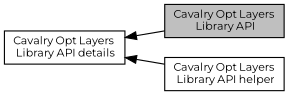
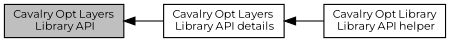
edge "Cavalry Opt Layers Library API" -> "Cavalry Opt Layers Library API details": reversed
node "Cavalry Opt Layers Library API helper": label "Cavalry Opt Layers Library API helper" -> "Cavalry Opt Library Library API helper"
